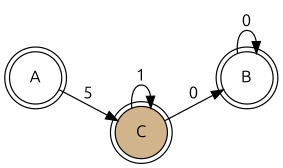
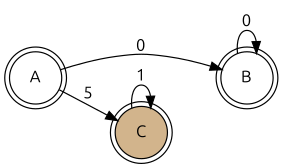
edge "C" -> "B": now "A" -> "B"
